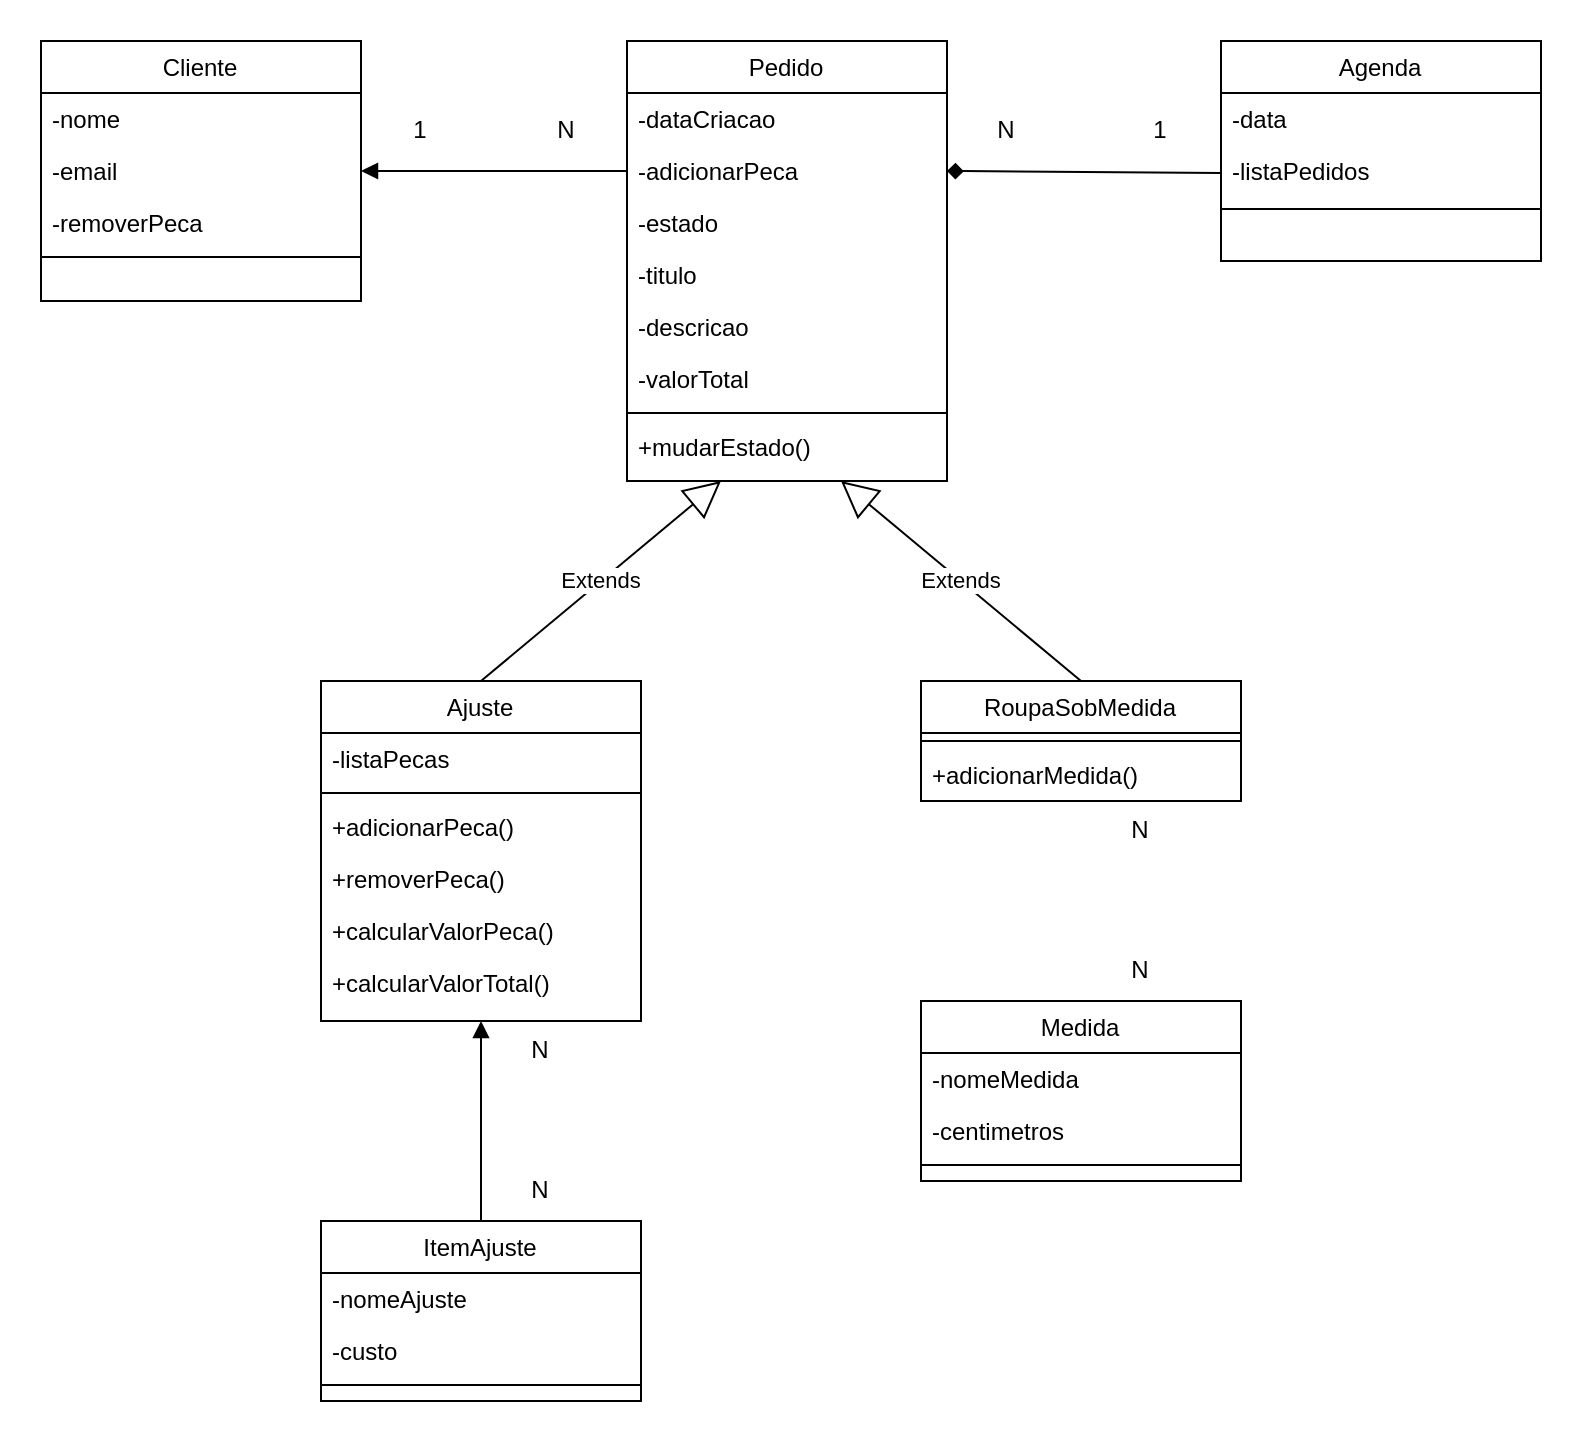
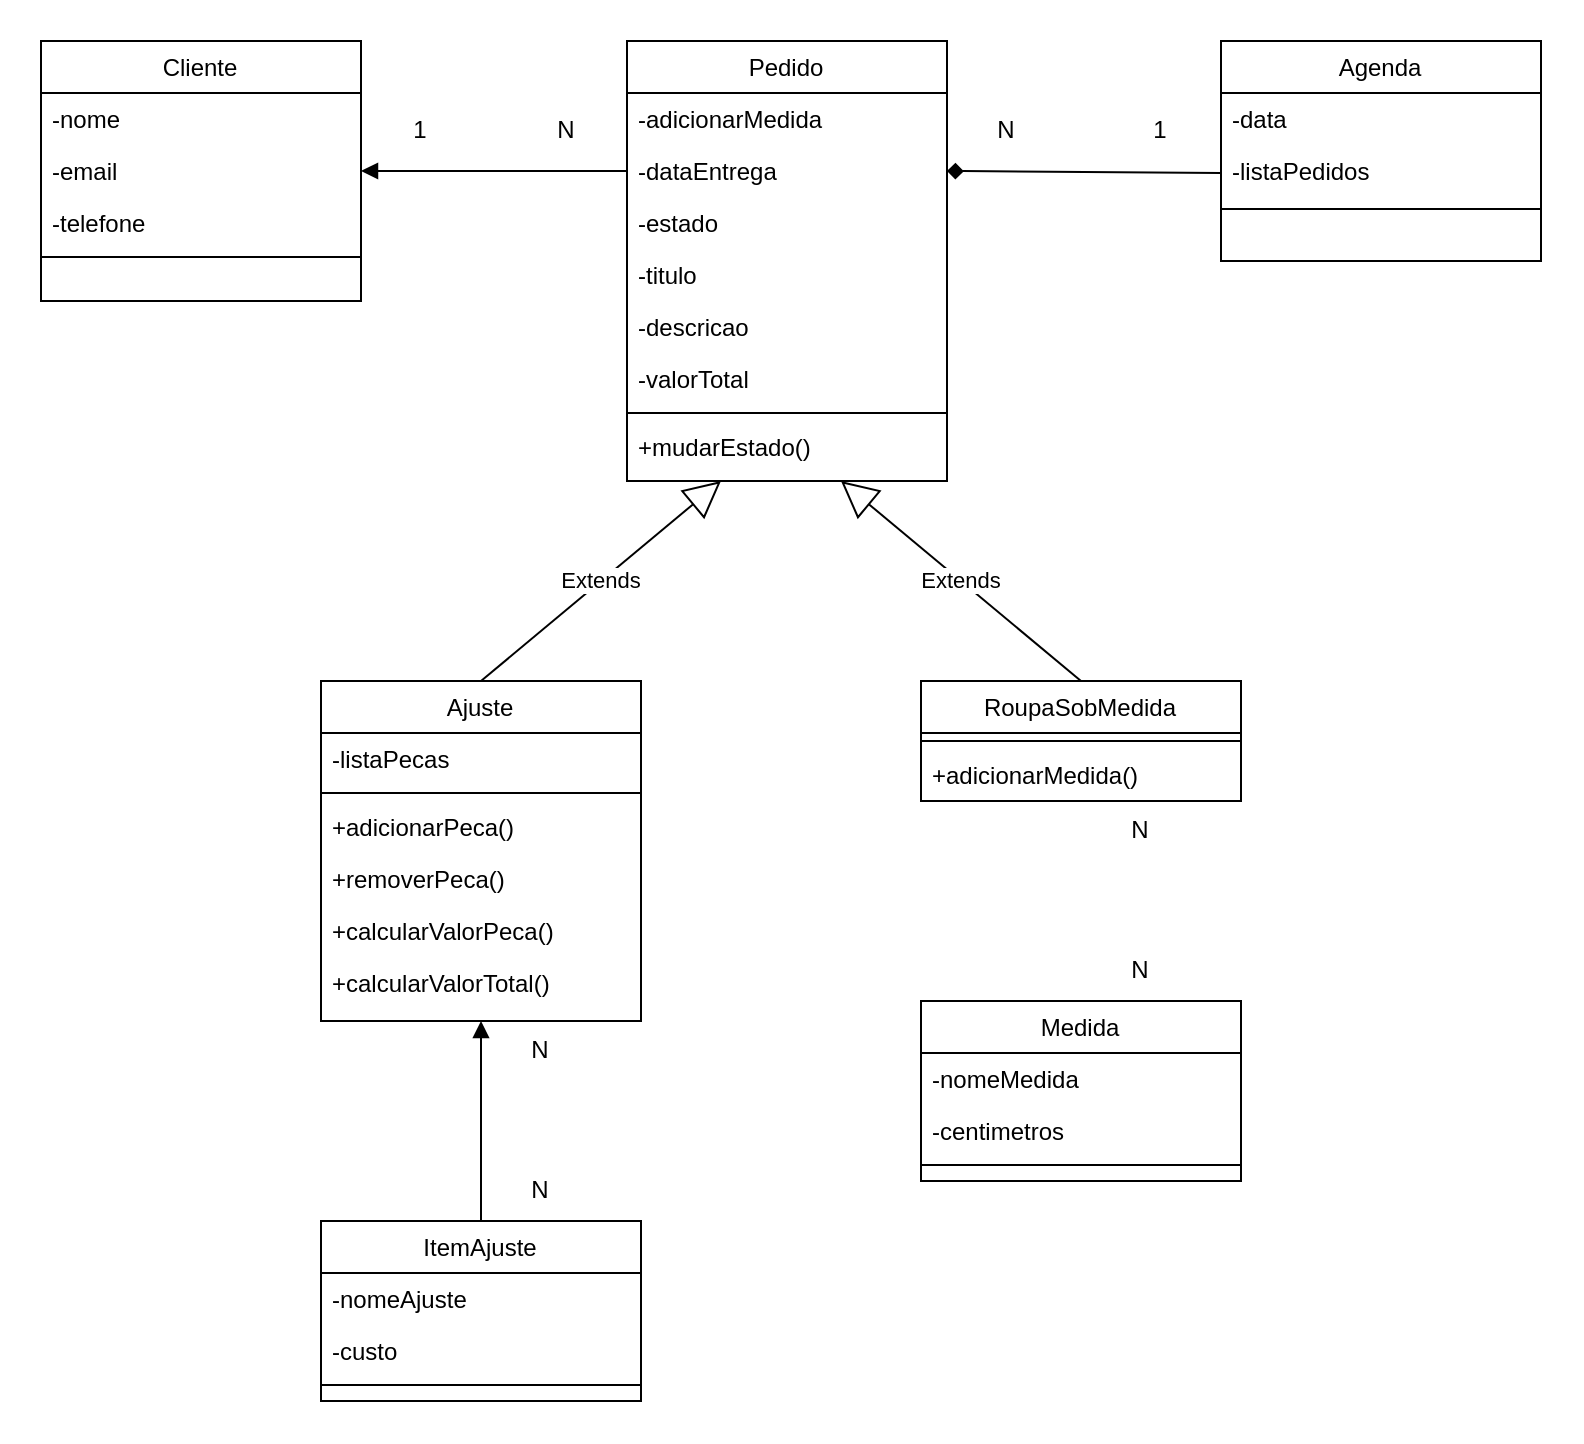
node "-dataCriacao": label "-dataCriacao" -> "-adicionarMedida"
node "-adicionarPeca": label "-adicionarPeca" -> "-dataEntrega"
node "-removerPeca": label "-removerPeca" -> "-telefone"
